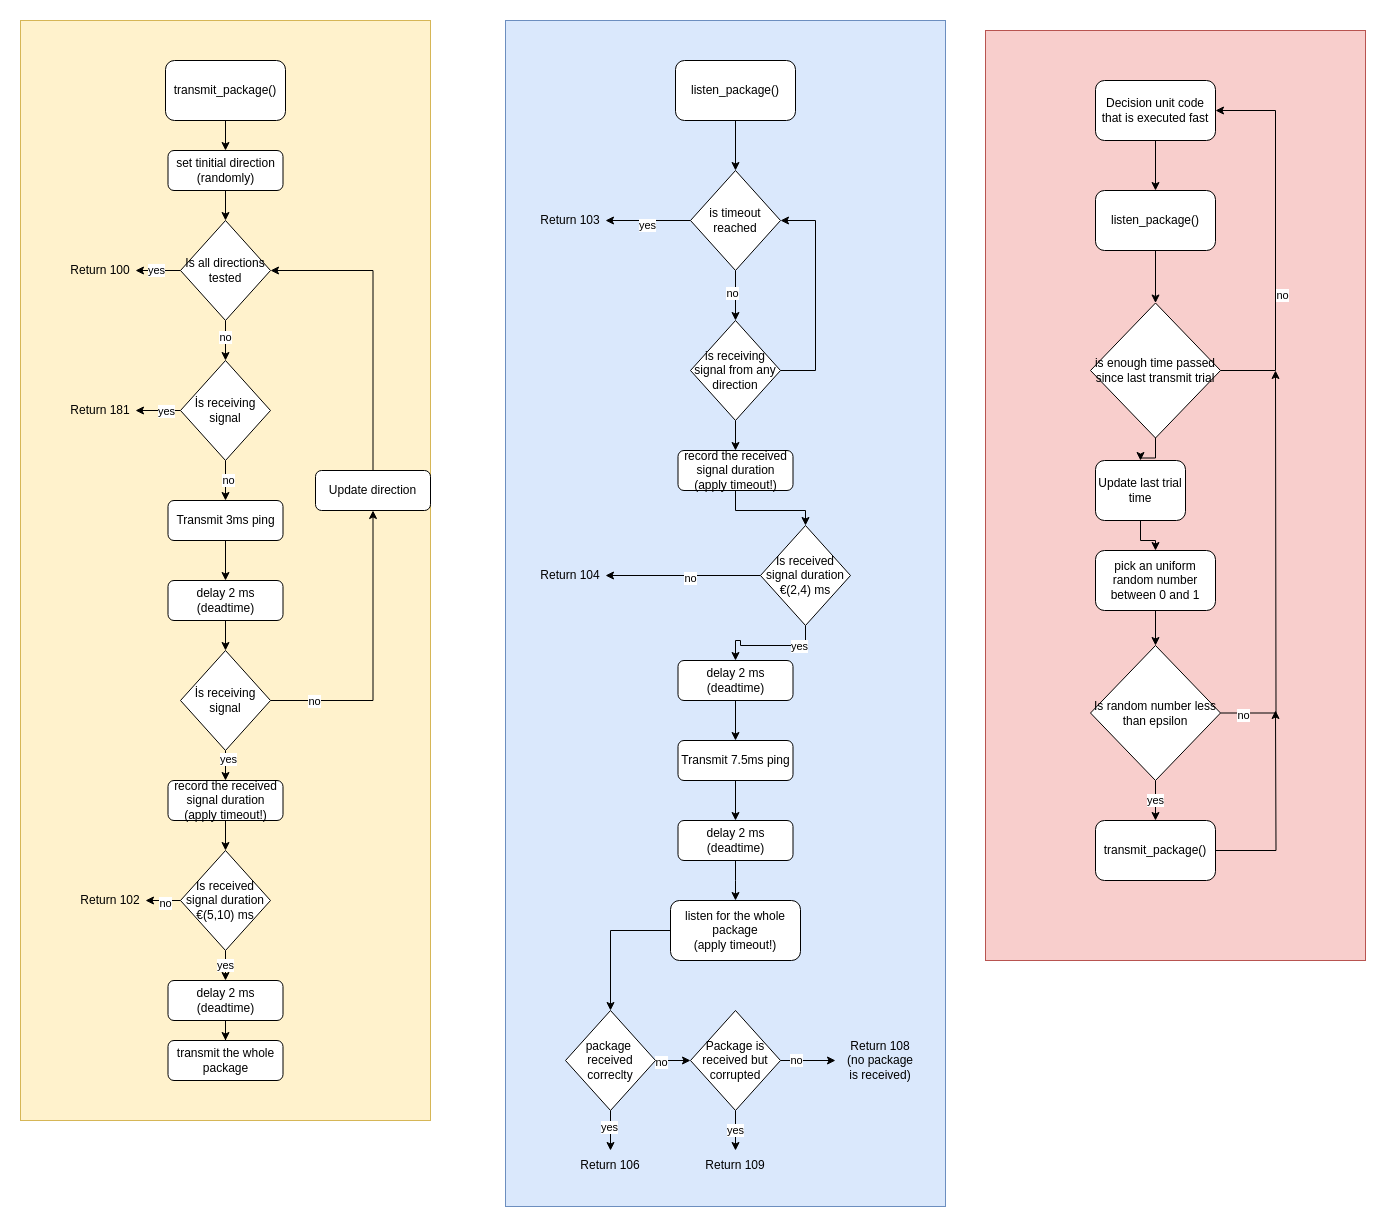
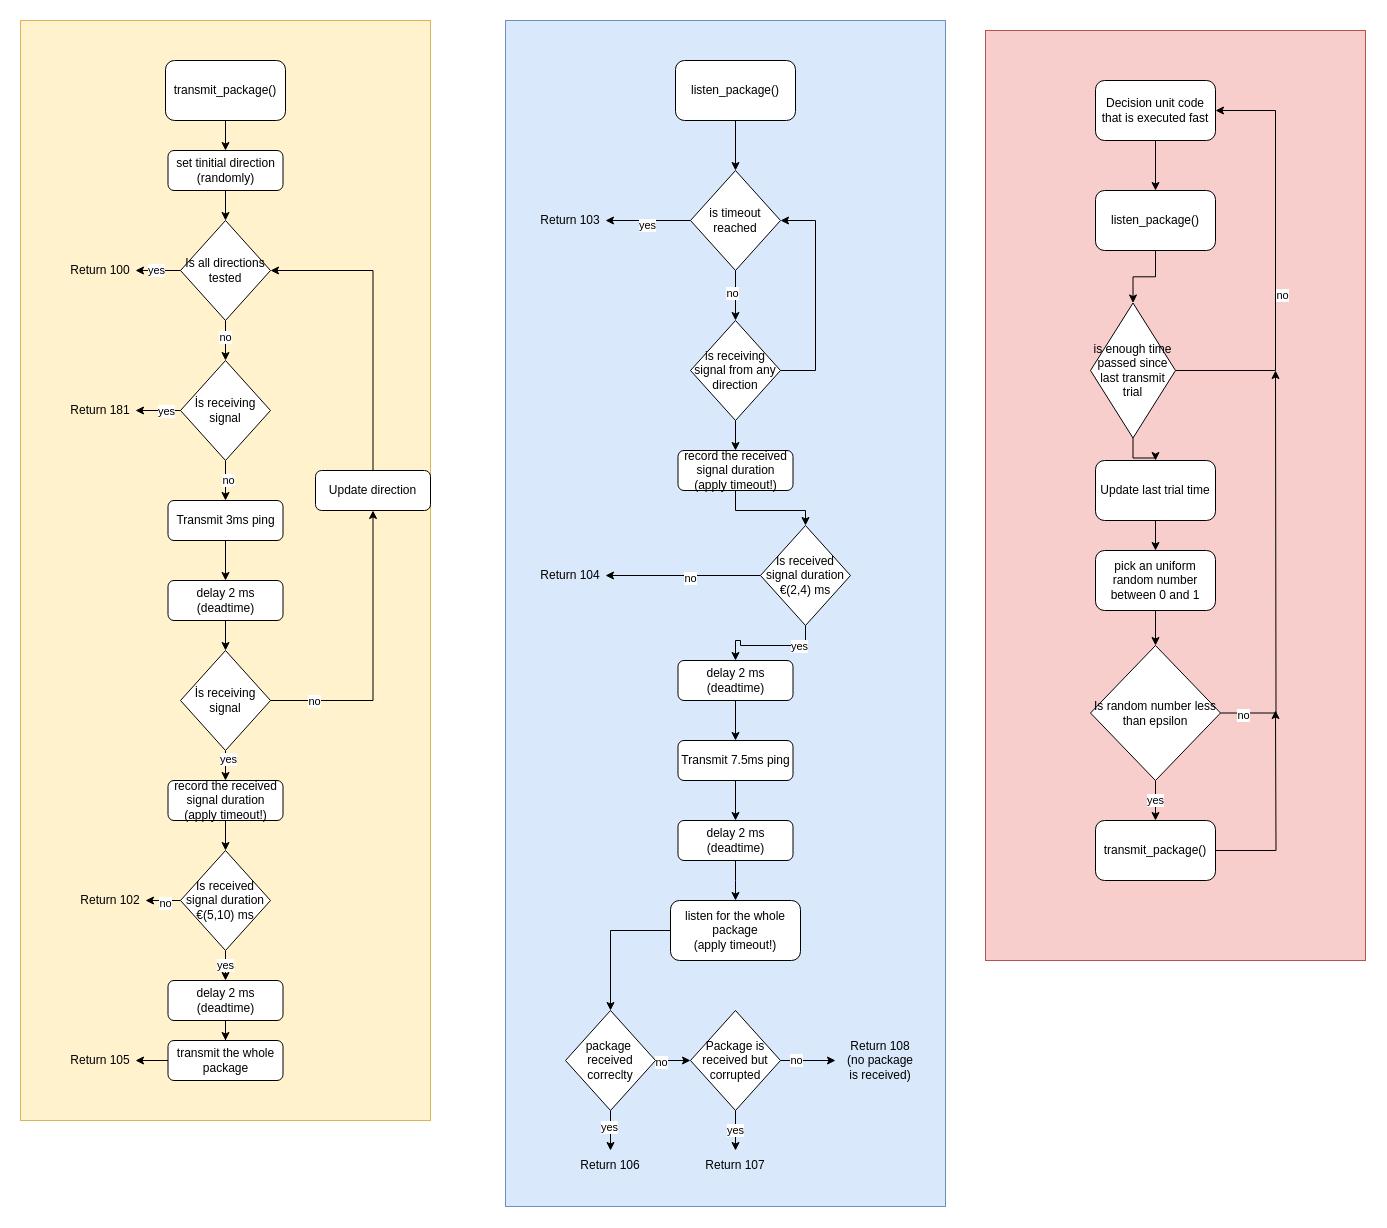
node "is enough time passed since last transmit trial": size 130x135 -> 85x135
node "Update last trial time": size 90x60 -> 120x60
node "Return 105": added
edge "transmit the whole package" -> "Return 105": added
node "Return 109": label "Return 109" -> "Return 107"
